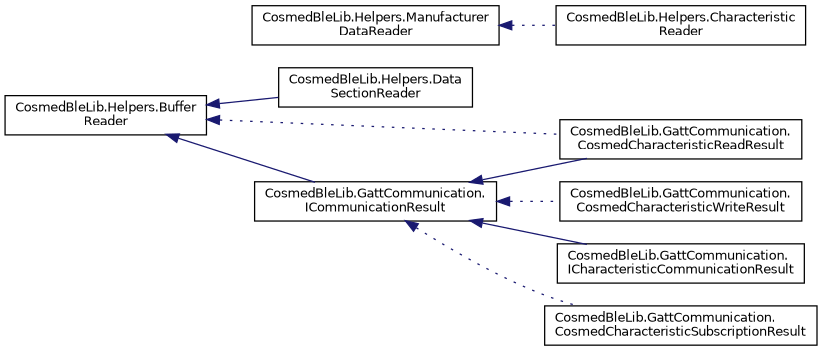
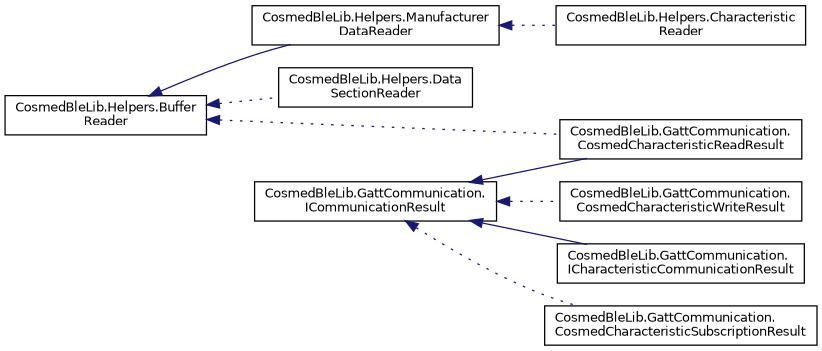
edge "CosmedBleLib.Helpers.Data SectionReader" -> "CosmedBleLib.Helpers.Buffer Reader": style solid -> dotted
edge "CosmedBleLib.GattCommunication. ICommunicationResult" -> "CosmedBleLib.Helpers.Buffer Reader": now "CosmedBleLib.Helpers.Manufacturer DataReader" -> "CosmedBleLib.Helpers.Buffer Reader"
